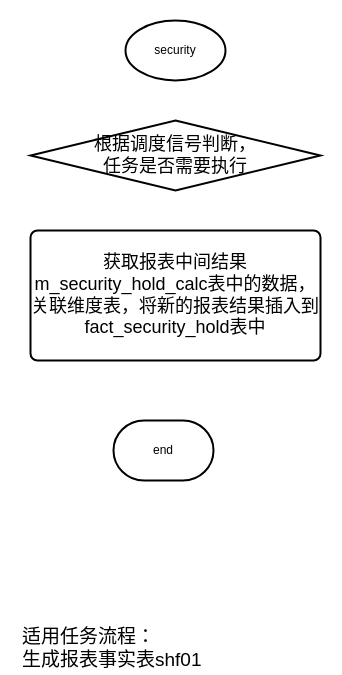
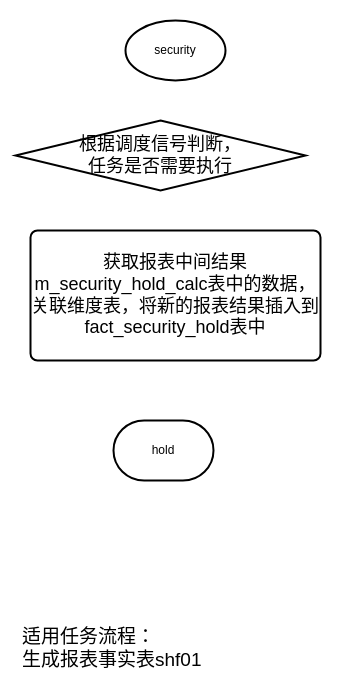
node "根据调度信号判断， 任务是否需要执行": moved (176, 156) -> (161, 156)
node "end": label "end" -> "hold"
